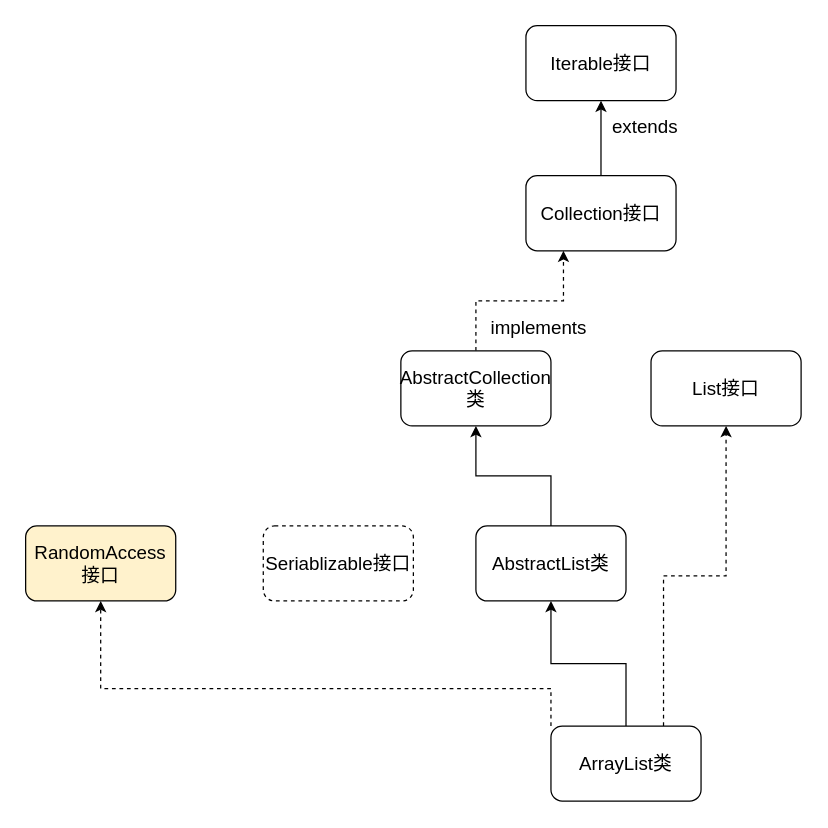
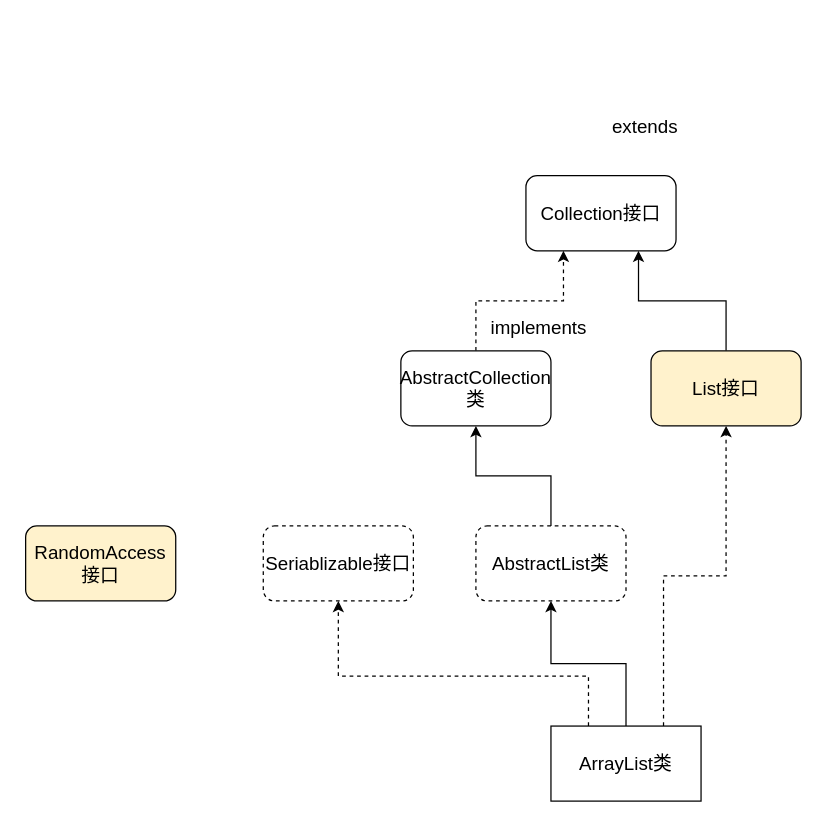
node "Iterable接口": removed
edge "Collection接口" -> "Iterable接口": removed
edge "List接口" -> "Collection接口": added
node "List接口": fillcolor #ffffff -> #fff2cc
node "AbstractList类": style solid -> dashed
edge "ArrayList类" -> "Seriablizable接口": added
edge "ArrayList类" -> "RandomAccess接口": removed
node "ArrayList类": shape rounded rectangle -> rectangle
